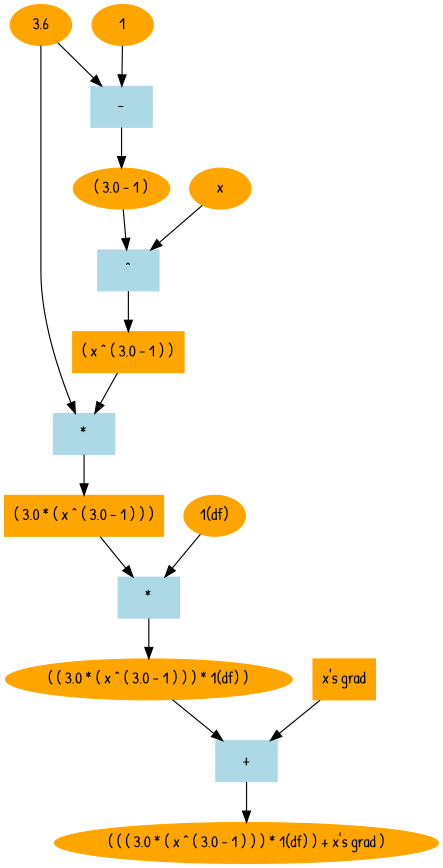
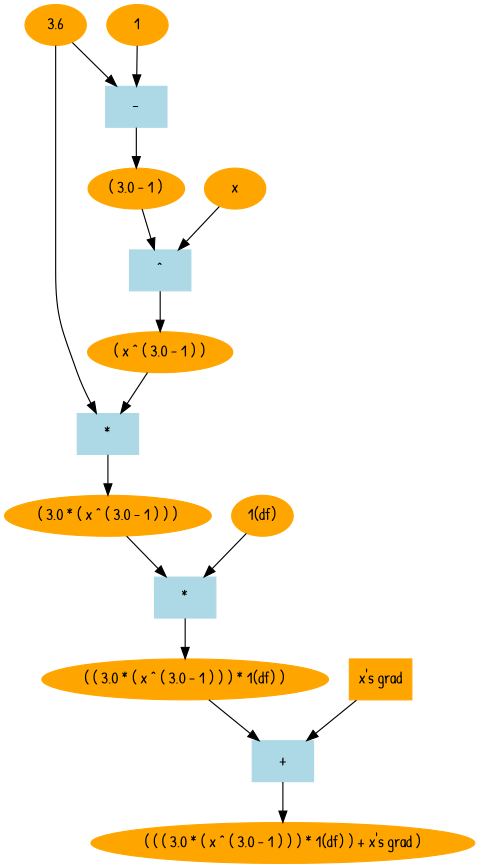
node "( x ^ ( 3.0 - 1 ) )": shape box -> ellipse
node "( 3.0 * ( x ^ ( 3.0 - 1 ) ) )": shape box -> ellipse
